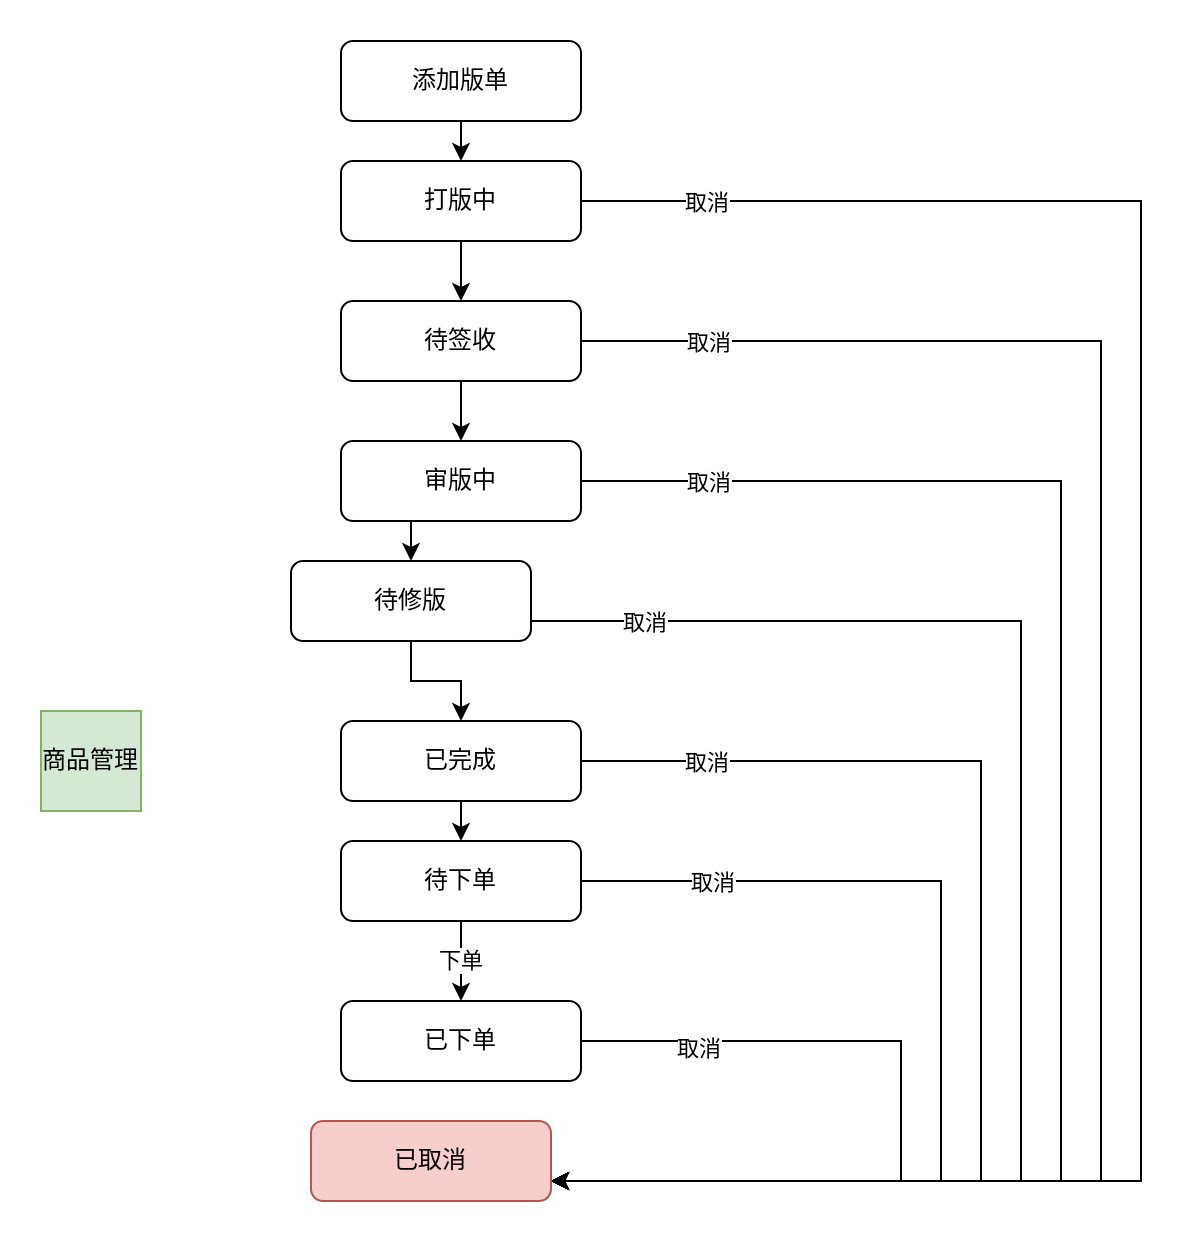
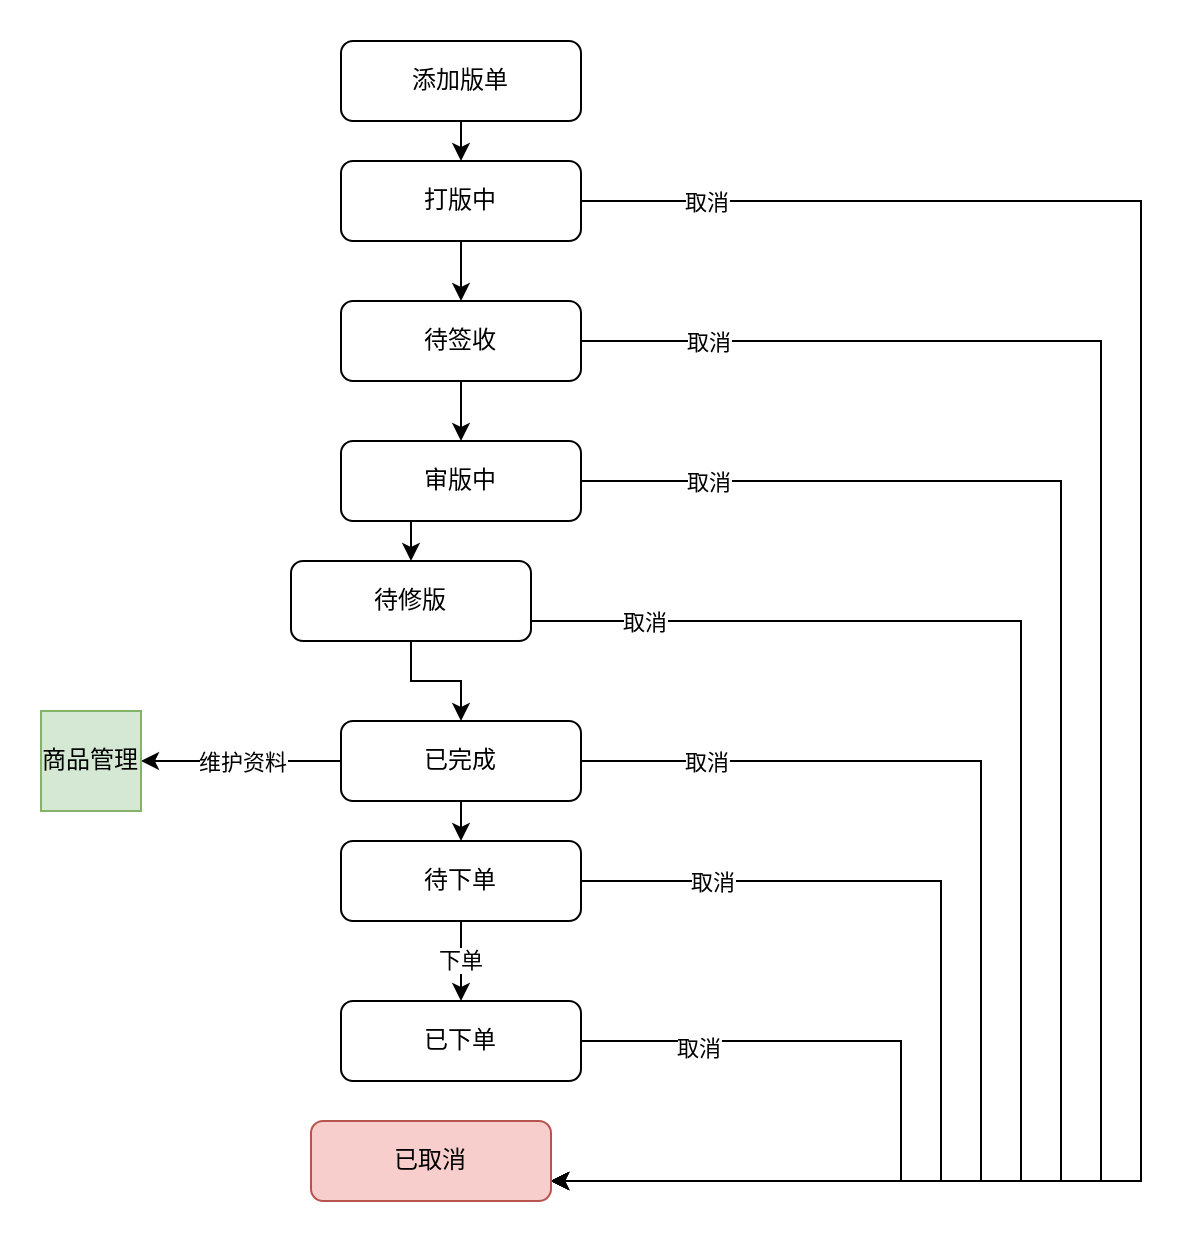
edge "已完成" -> "商品管理": added, label "维护资料"
